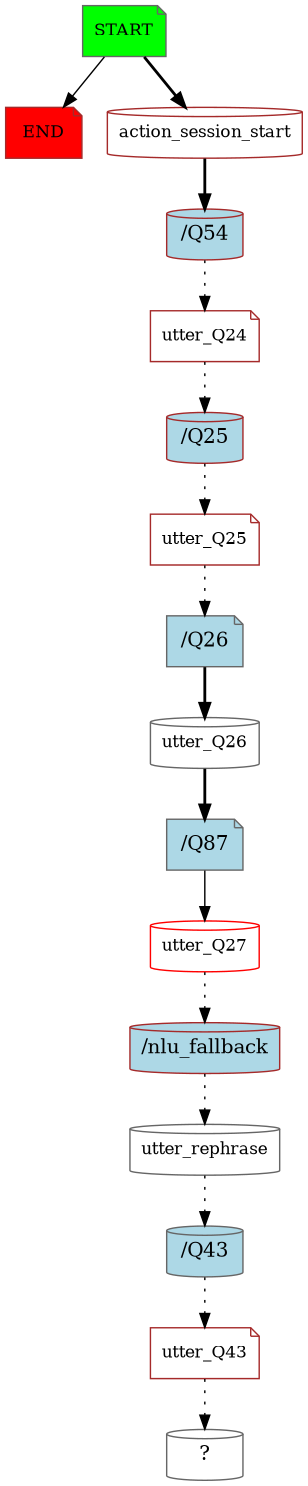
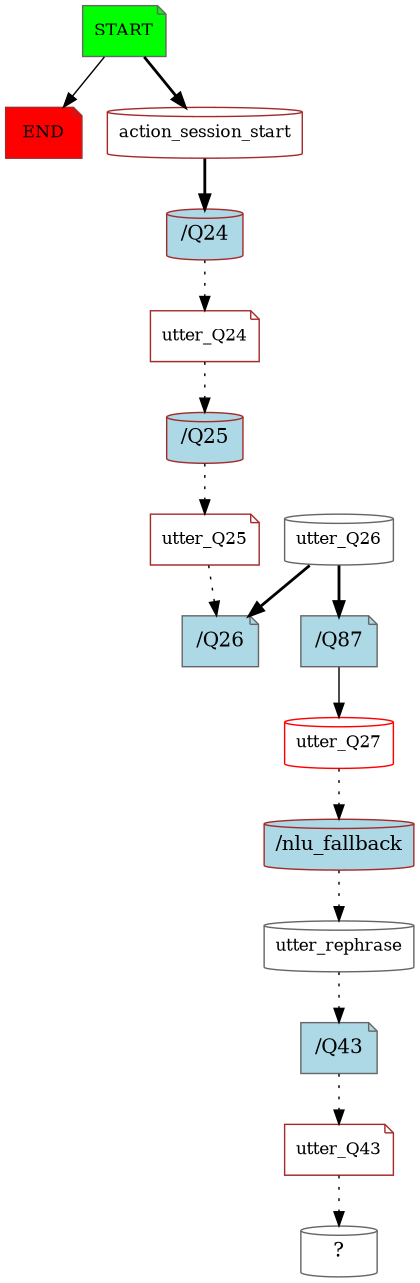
node "/Q54": label "/Q54" -> "/Q24"
edge "/Q26" -> "utter_Q26": reversed
node "/Q43": shape cylinder -> note
